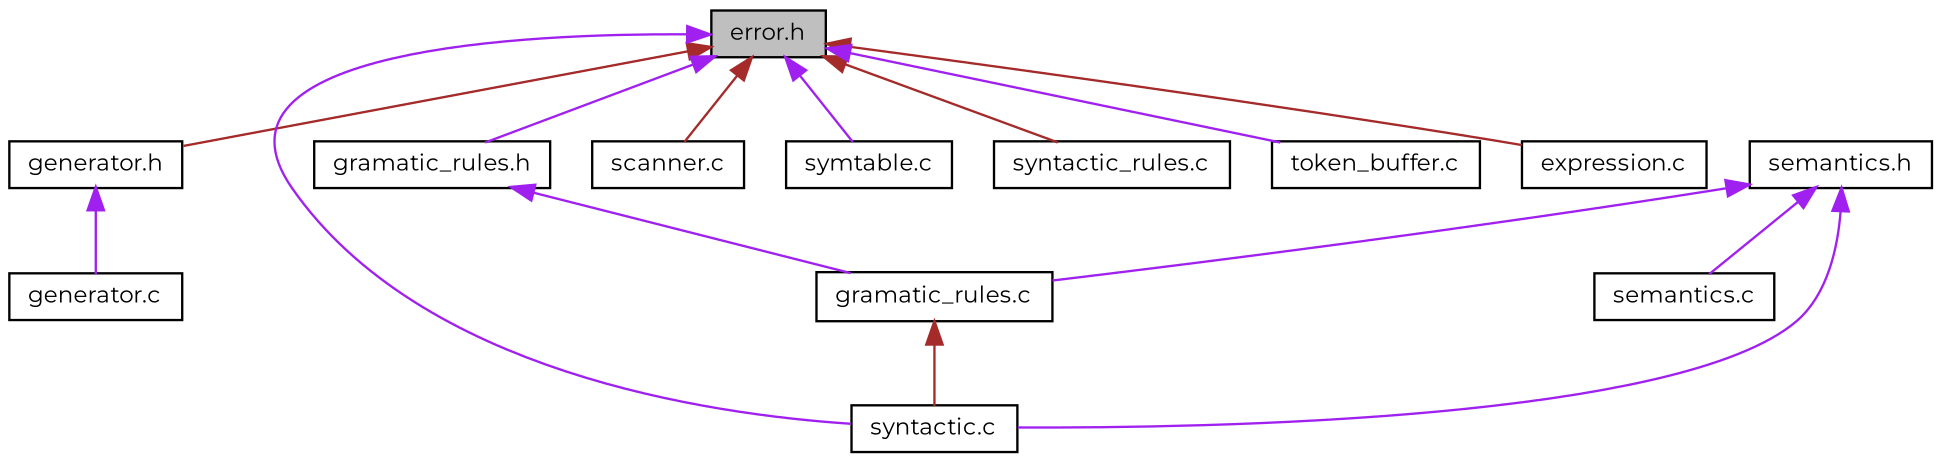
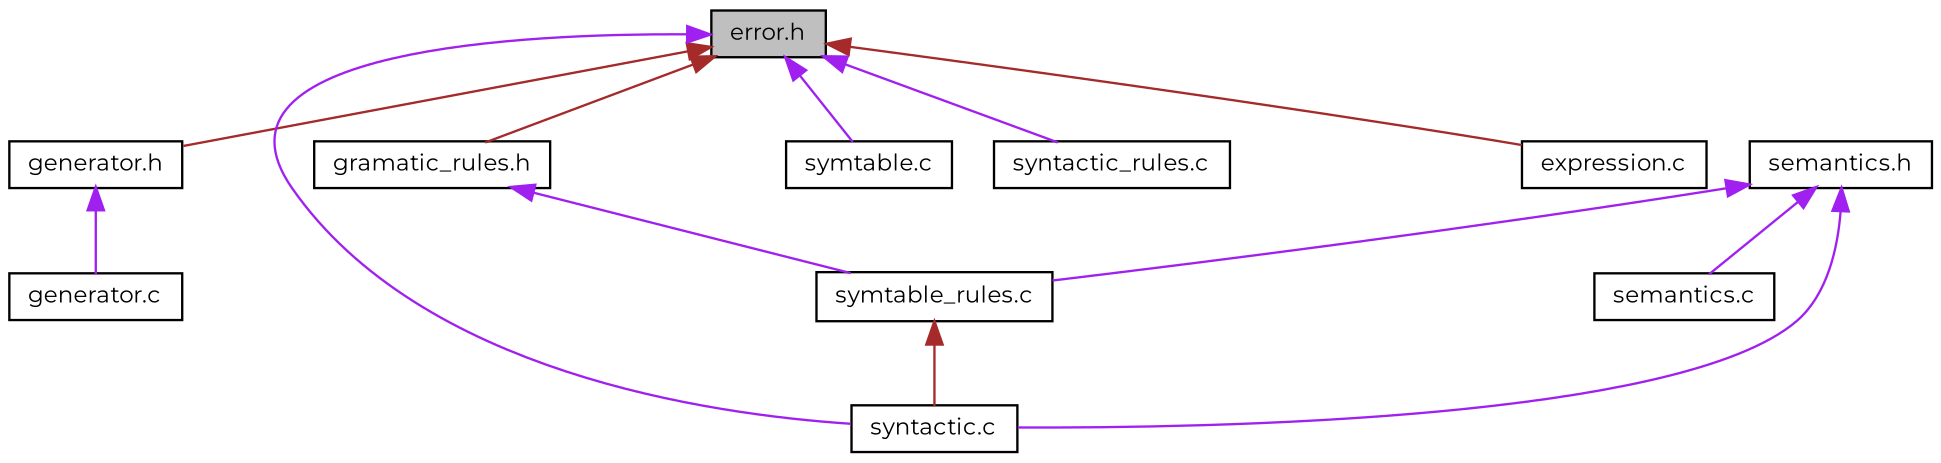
edge "gramatic_rules.h" -> "error.h": color purple -> brown
edge "syntactic_rules.c" -> "error.h": color brown -> purple
node "scanner.c": removed
node "token_buffer.c": removed
node "gramatic_rules.c": label "gramatic_rules.c" -> "symtable_rules.c"
